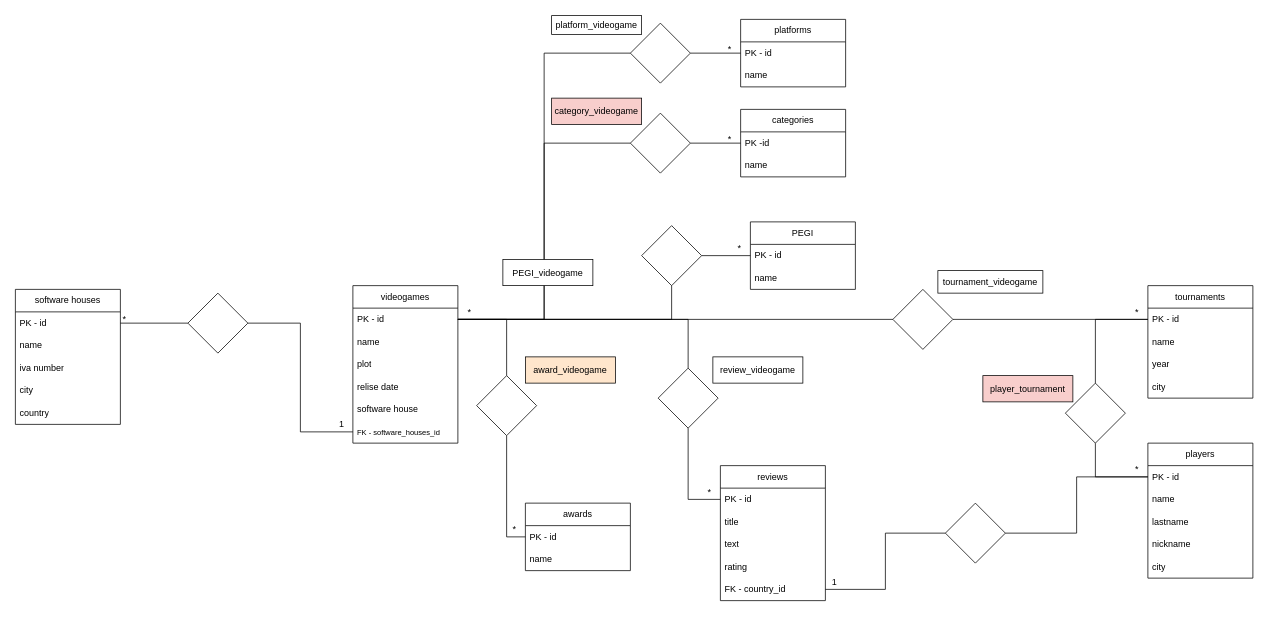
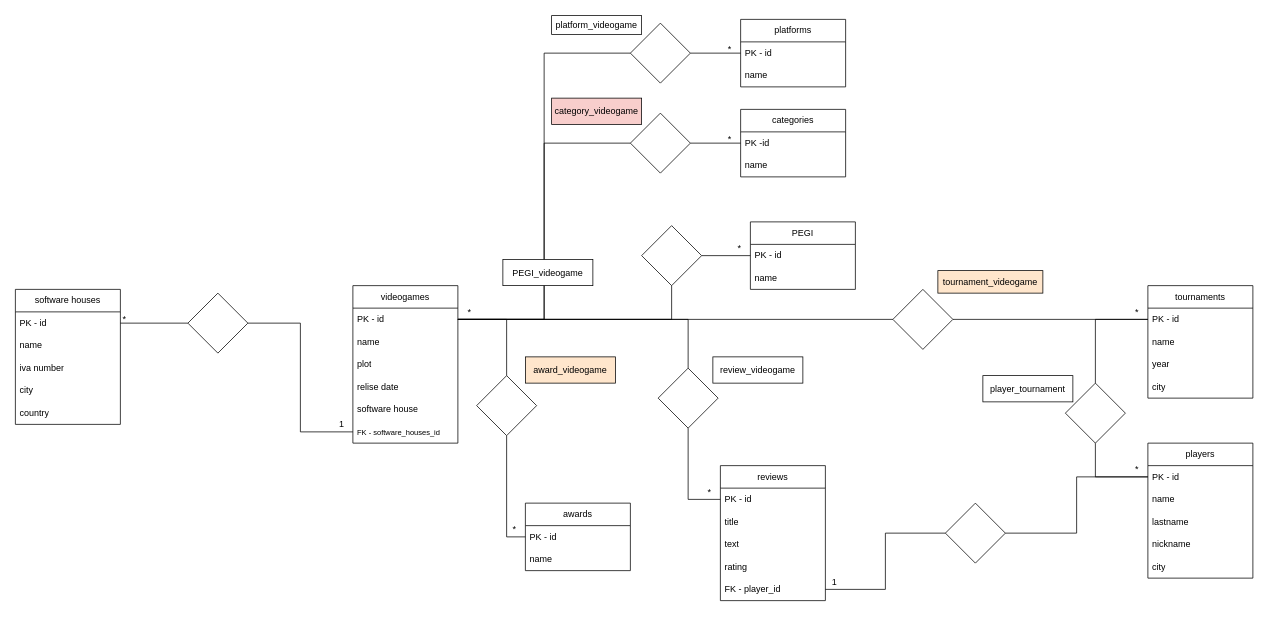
node "tournament_videogame": fillcolor #ffffff -> #ffe6cc
node "player_tournament": fillcolor #f8cecc -> #ffffff
node "FK - country_id": label "FK - country_id" -> "FK - player_id"
